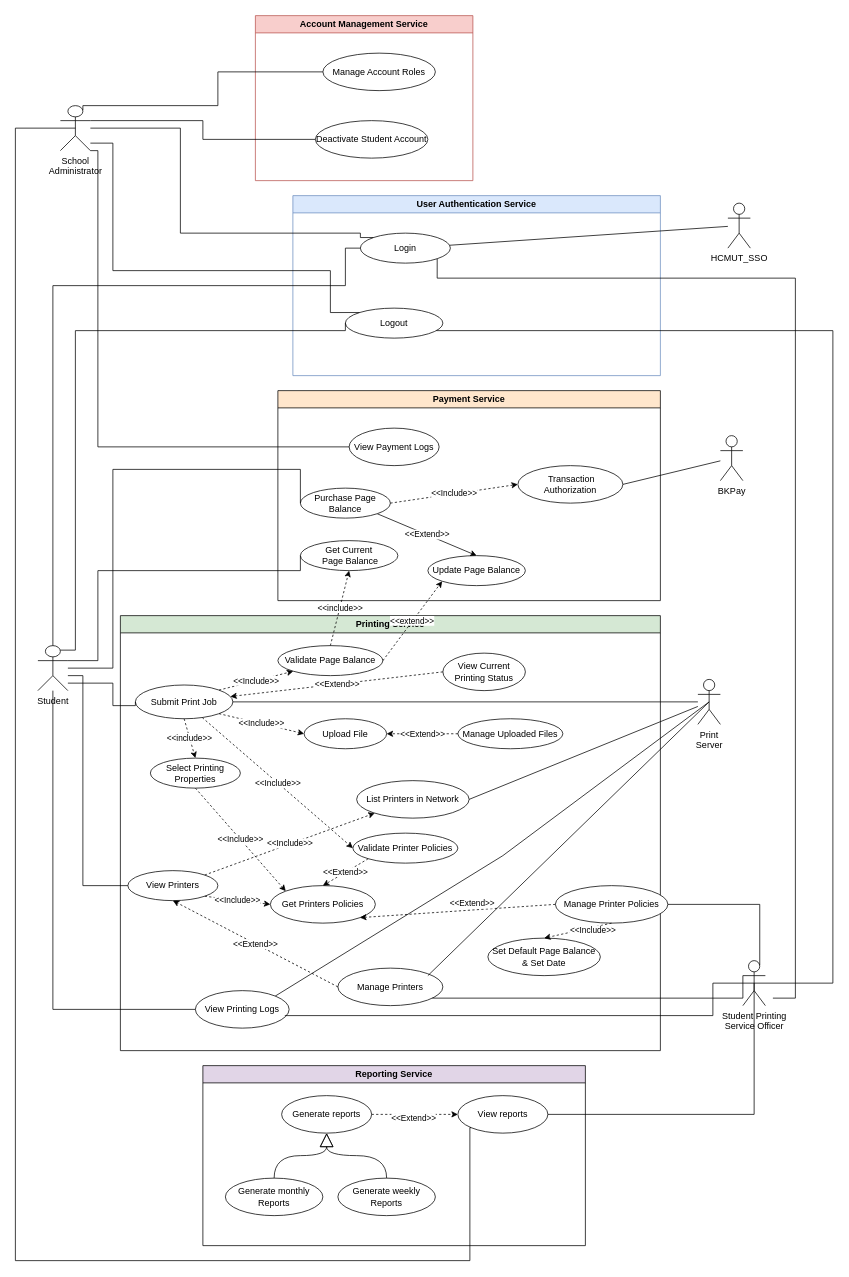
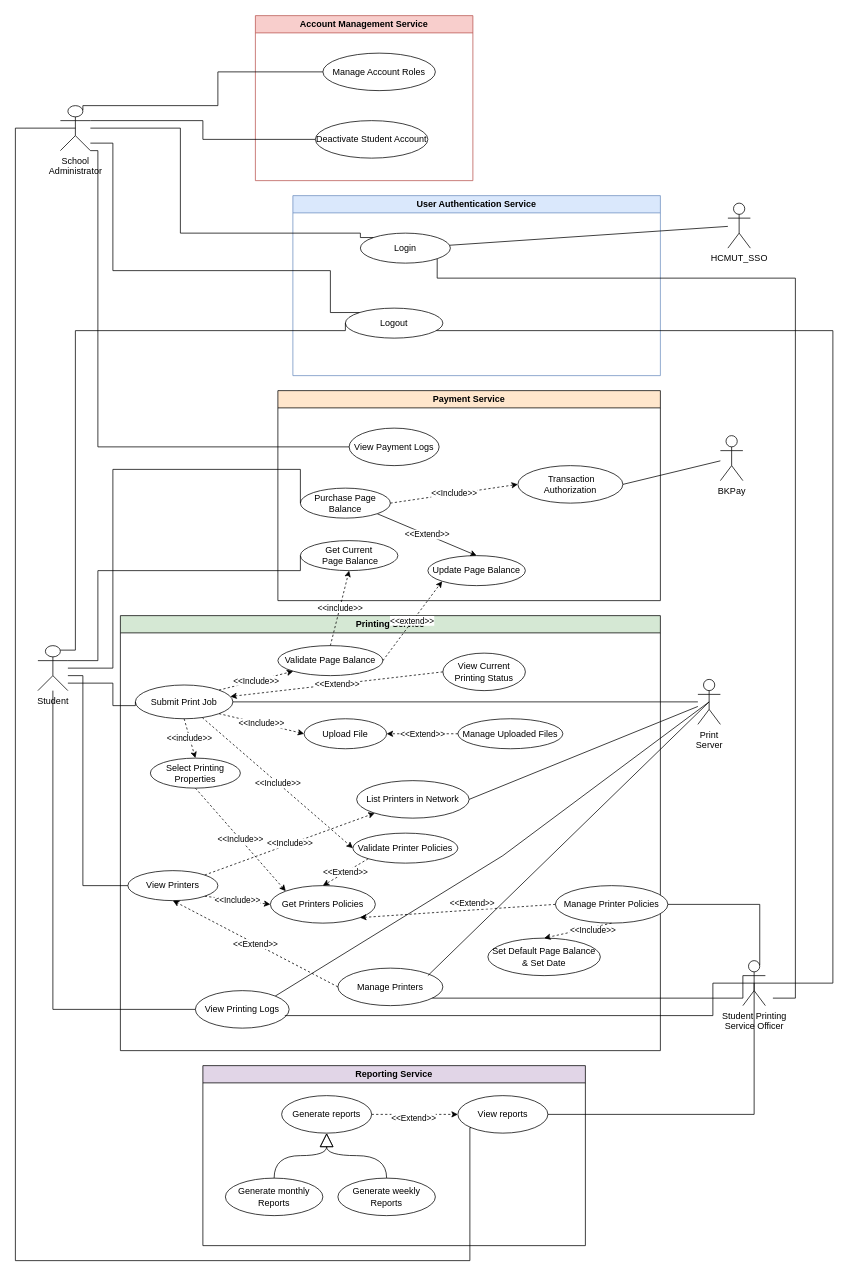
edge "Login" -- "Student": removed
